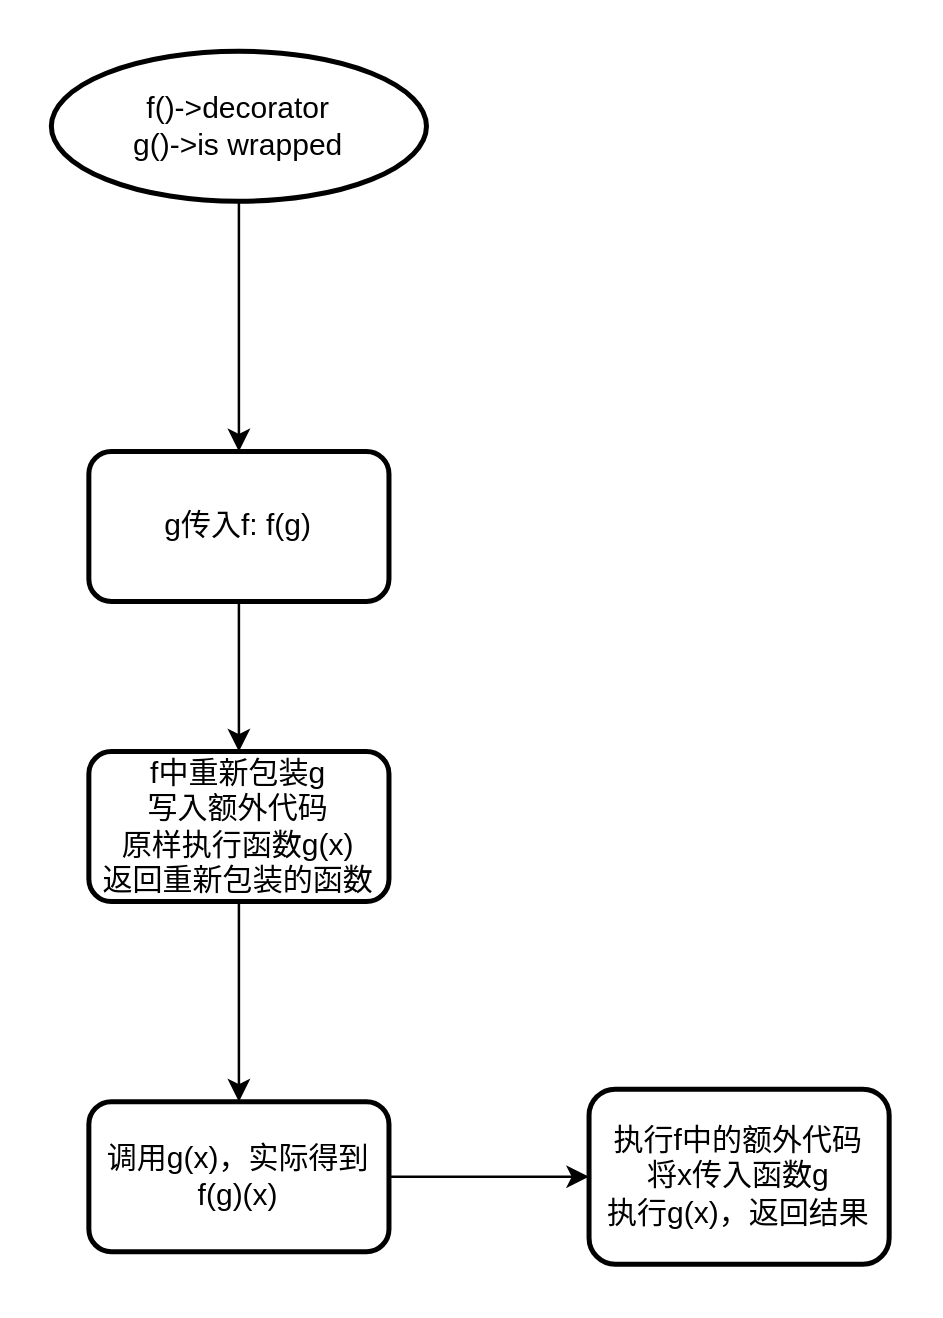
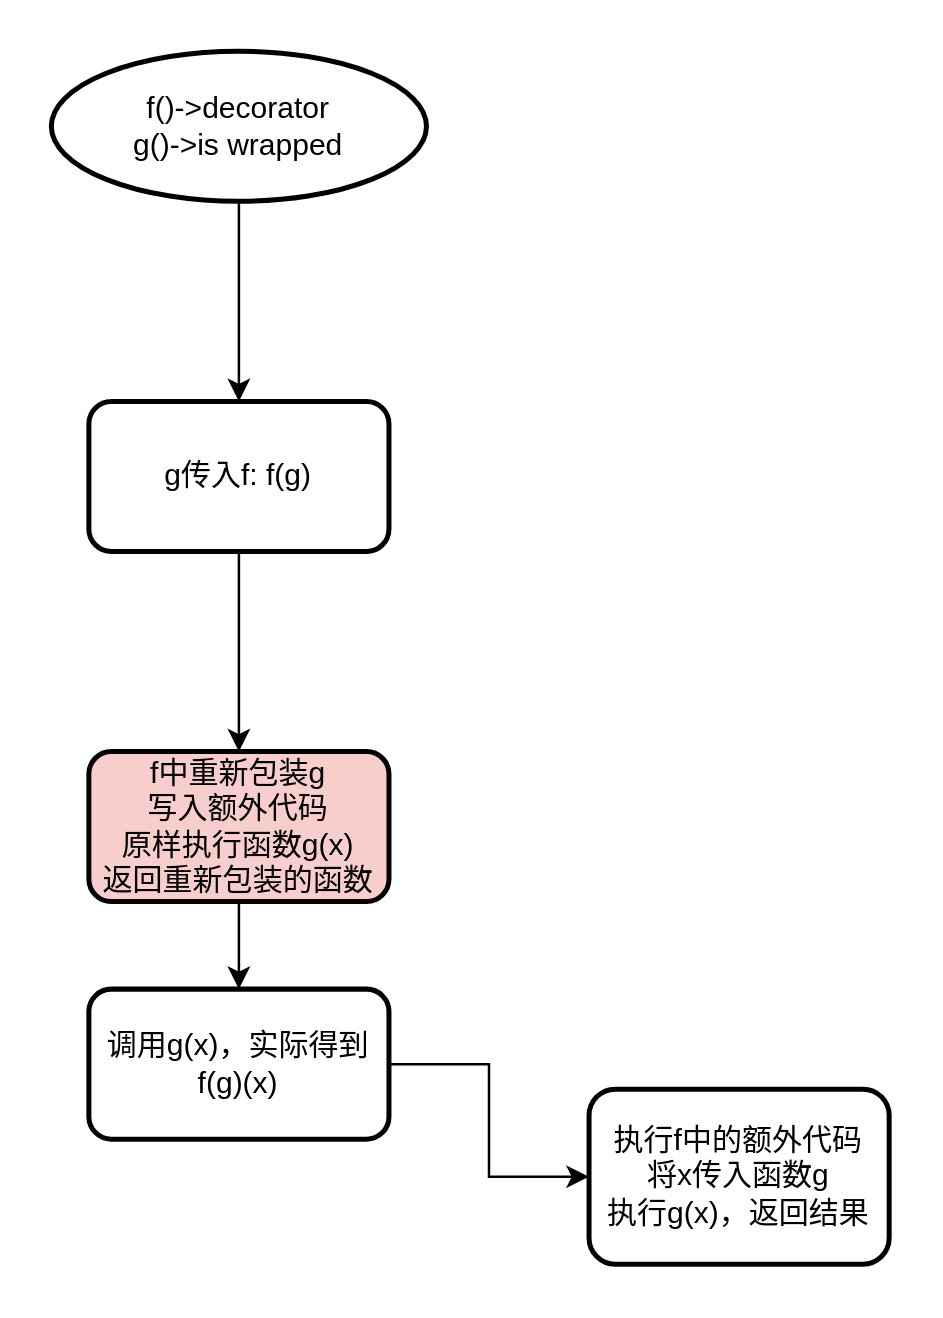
node "g传入f: f(g)": moved (239, 526) -> (239, 476)
node "f中重新包装g 写入额外代码 原样执行函数g(x) 返回重新包装的函数": fillcolor #ffffff -> #f8cecc
node "调用g(x)，实际得到 f(g)(x)": moved (239, 1176) -> (239, 1064)
